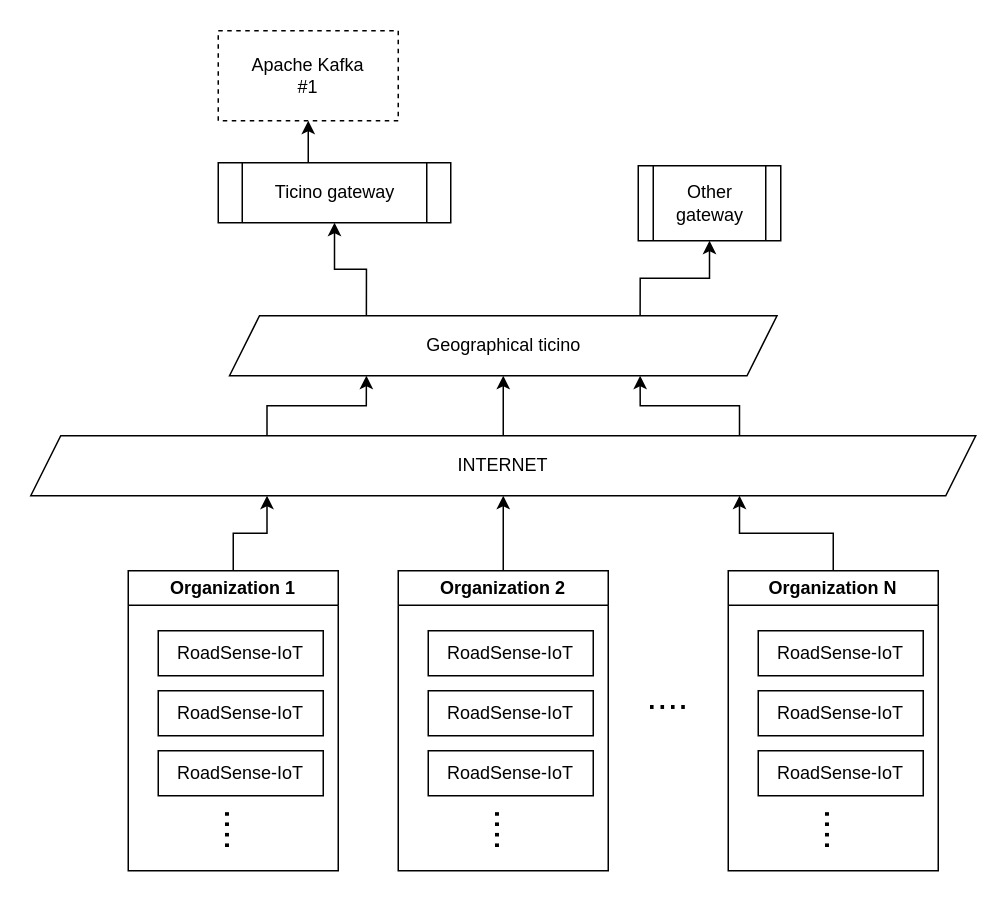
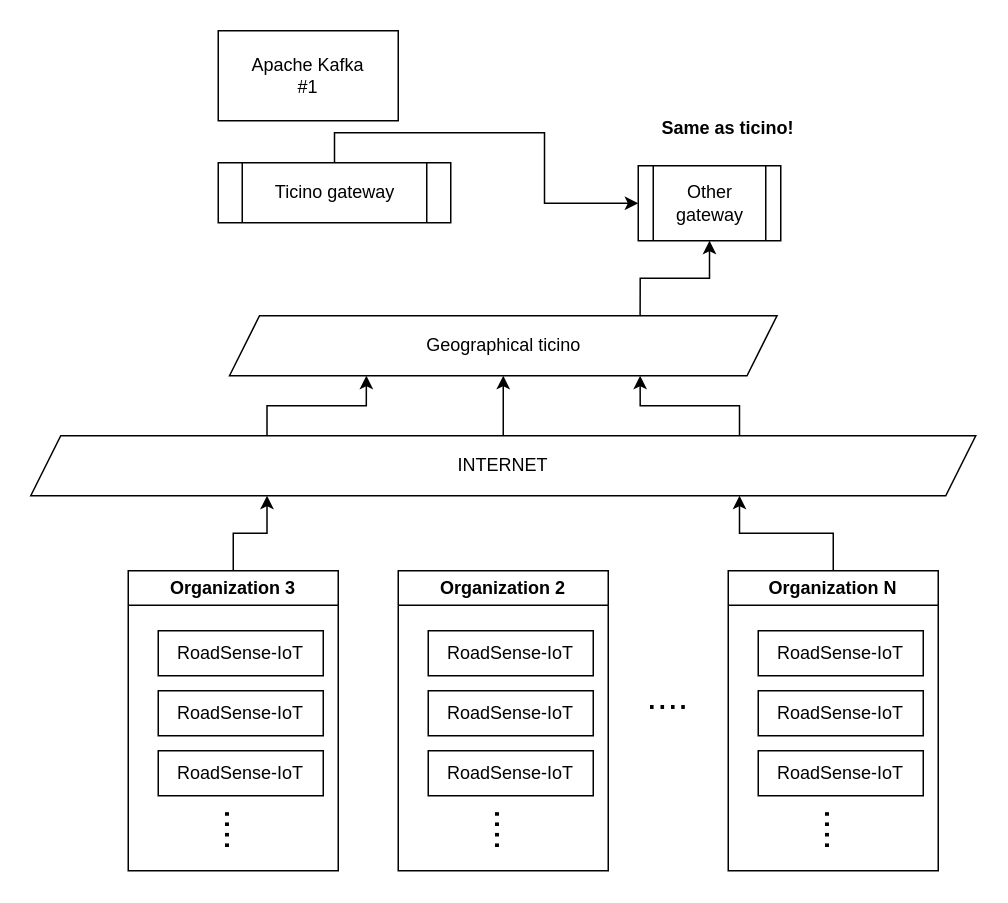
node "Apache Kafka #1": style dashed -> solid
node "Same as ticino!": added
edge "Ticino gateway" -> "Apache Kafka #1": now "Ticino gateway" -> "Other gateway"
edge "Geographical ticino" -> "Ticino gateway": removed
edge "Organization 2" -> "INTERNET": removed
node "Organization 1": label "Organization 1" -> "Organization 3"
